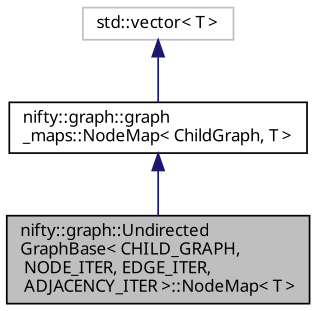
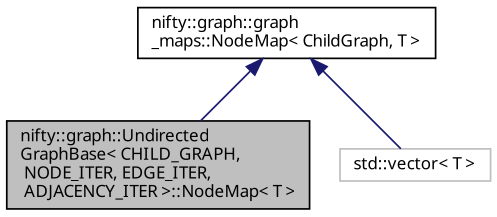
edge "nifty::graph::graph _maps::NodeMap< ChildGraph, T >" -> "std::vector< T >": reversed
